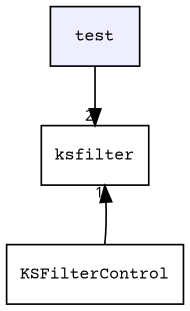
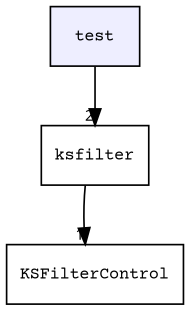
edge "KSFilterControl" -> "ksfilter": reversed
